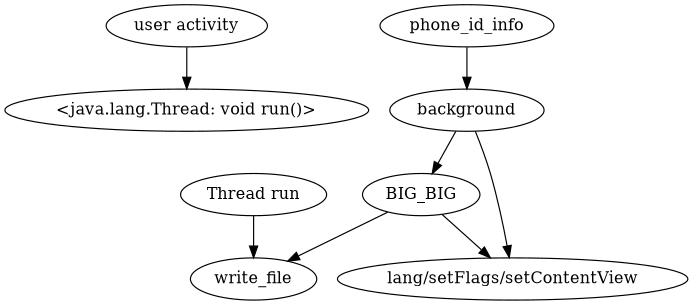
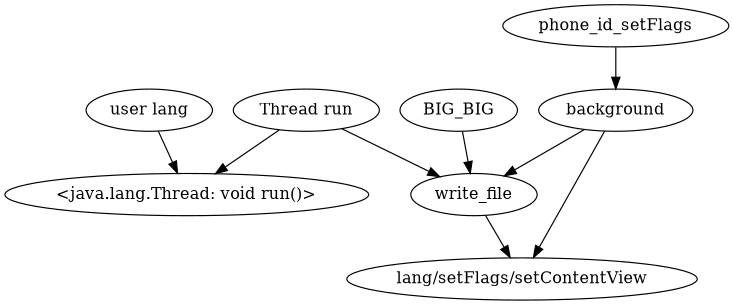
node "user activity": label "user activity" -> "user lang"
node "phone_id_info": label "phone_id_info" -> "phone_id_setFlags"
edge "background" -> "BIG_BIG": now "background" -> "write_file"
edge "Thread run" -> "<java.lang.Thread: void run()>": added
edge "BIG_BIG" -> "lang/setFlags/setContentView": now "write_file" -> "lang/setFlags/setContentView"
